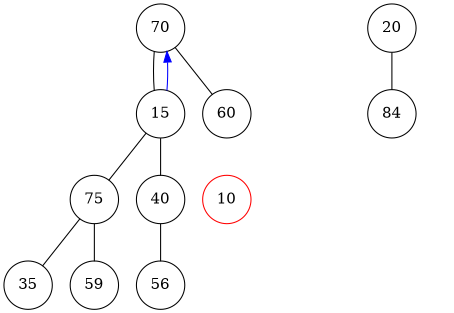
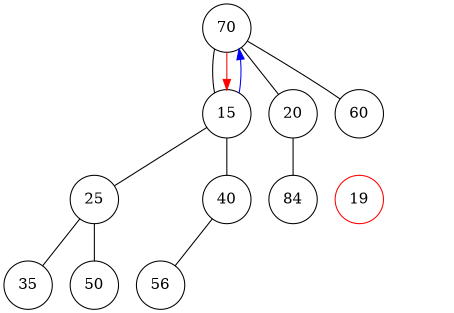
edge "70" -> "15": added
edge "70" -- "20": added
node "75": label "75" -> "25"
node "10": label "10" -> "19"
node "59": label "59" -> "50"
